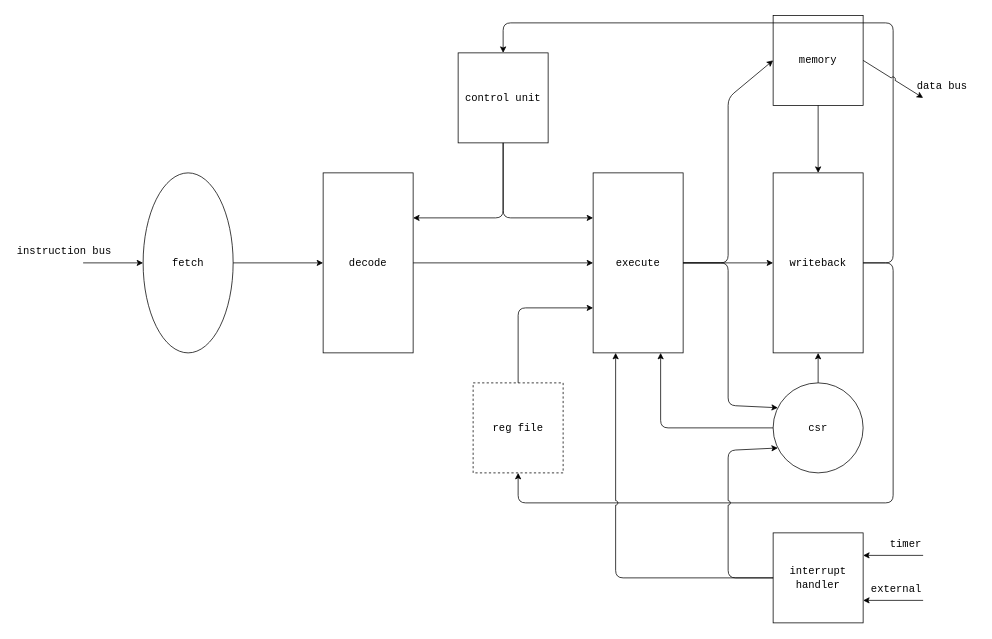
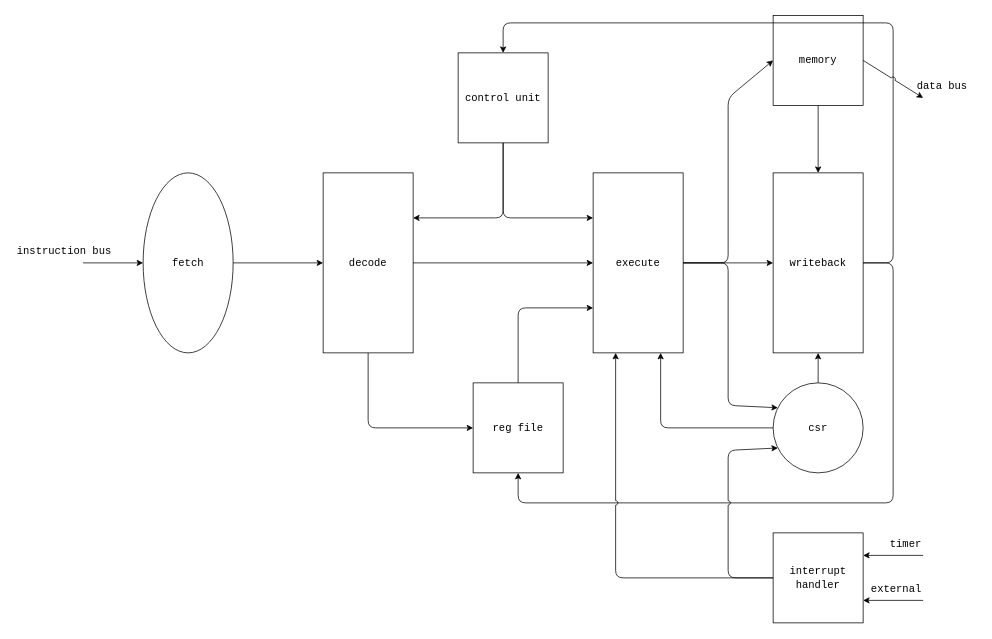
edge "decode" -> "reg file": added
node "reg file": style dashed -> solid
